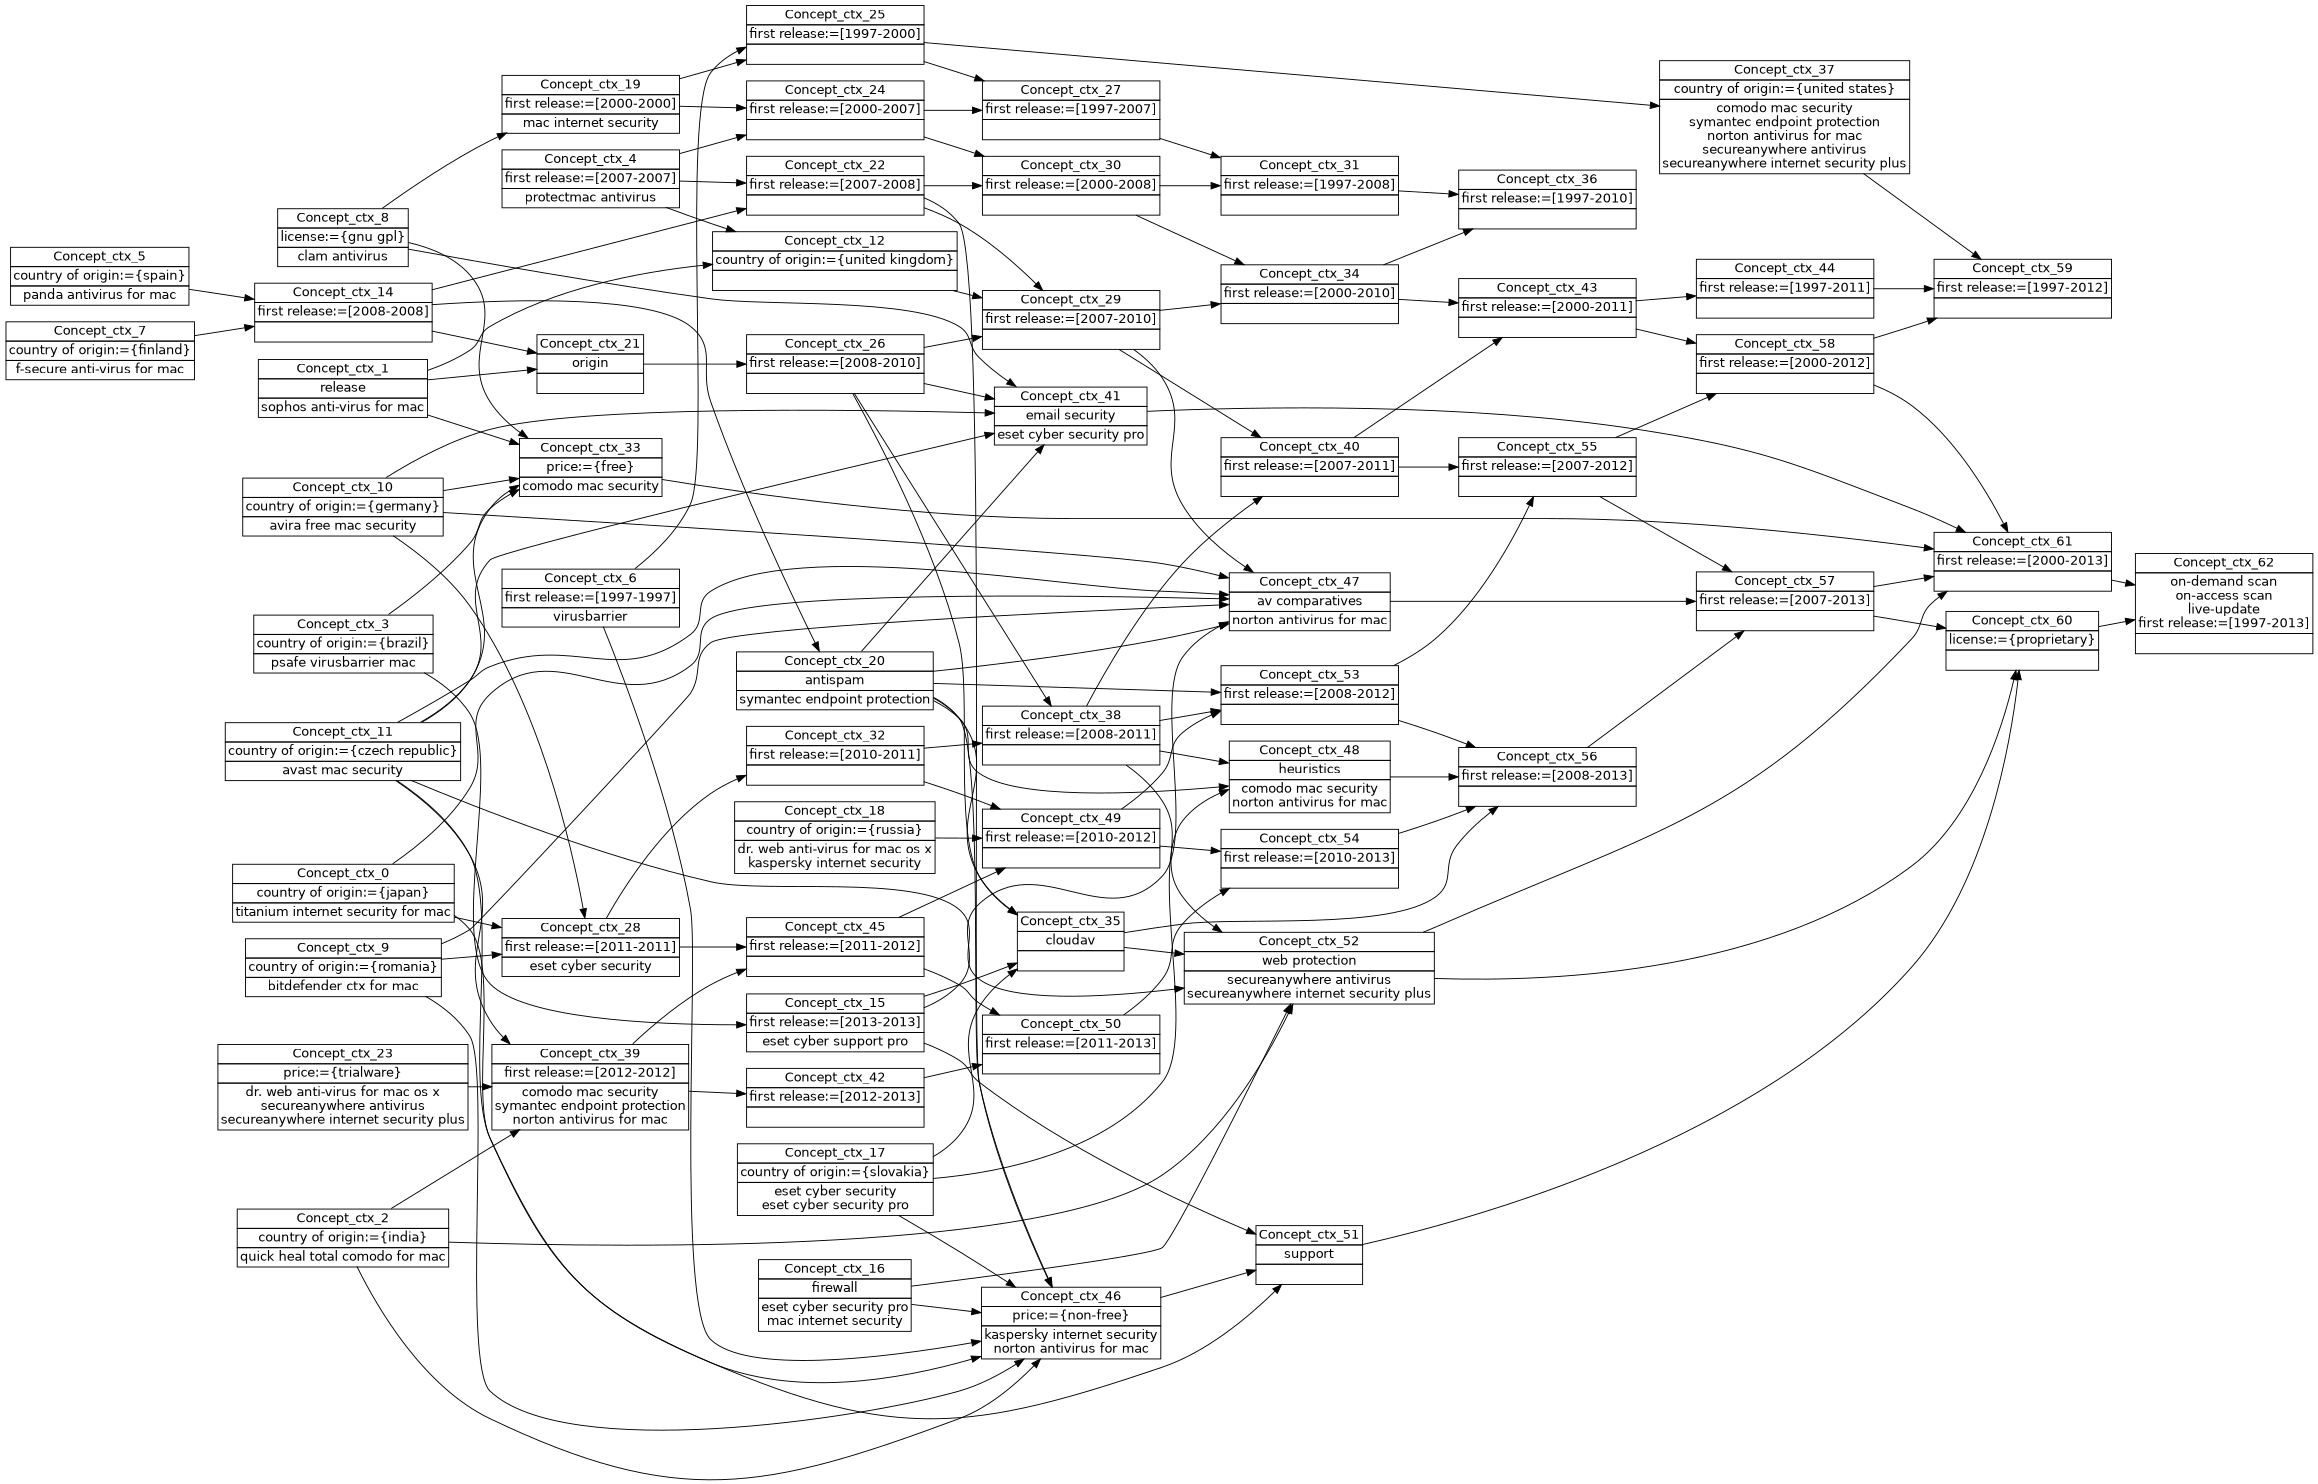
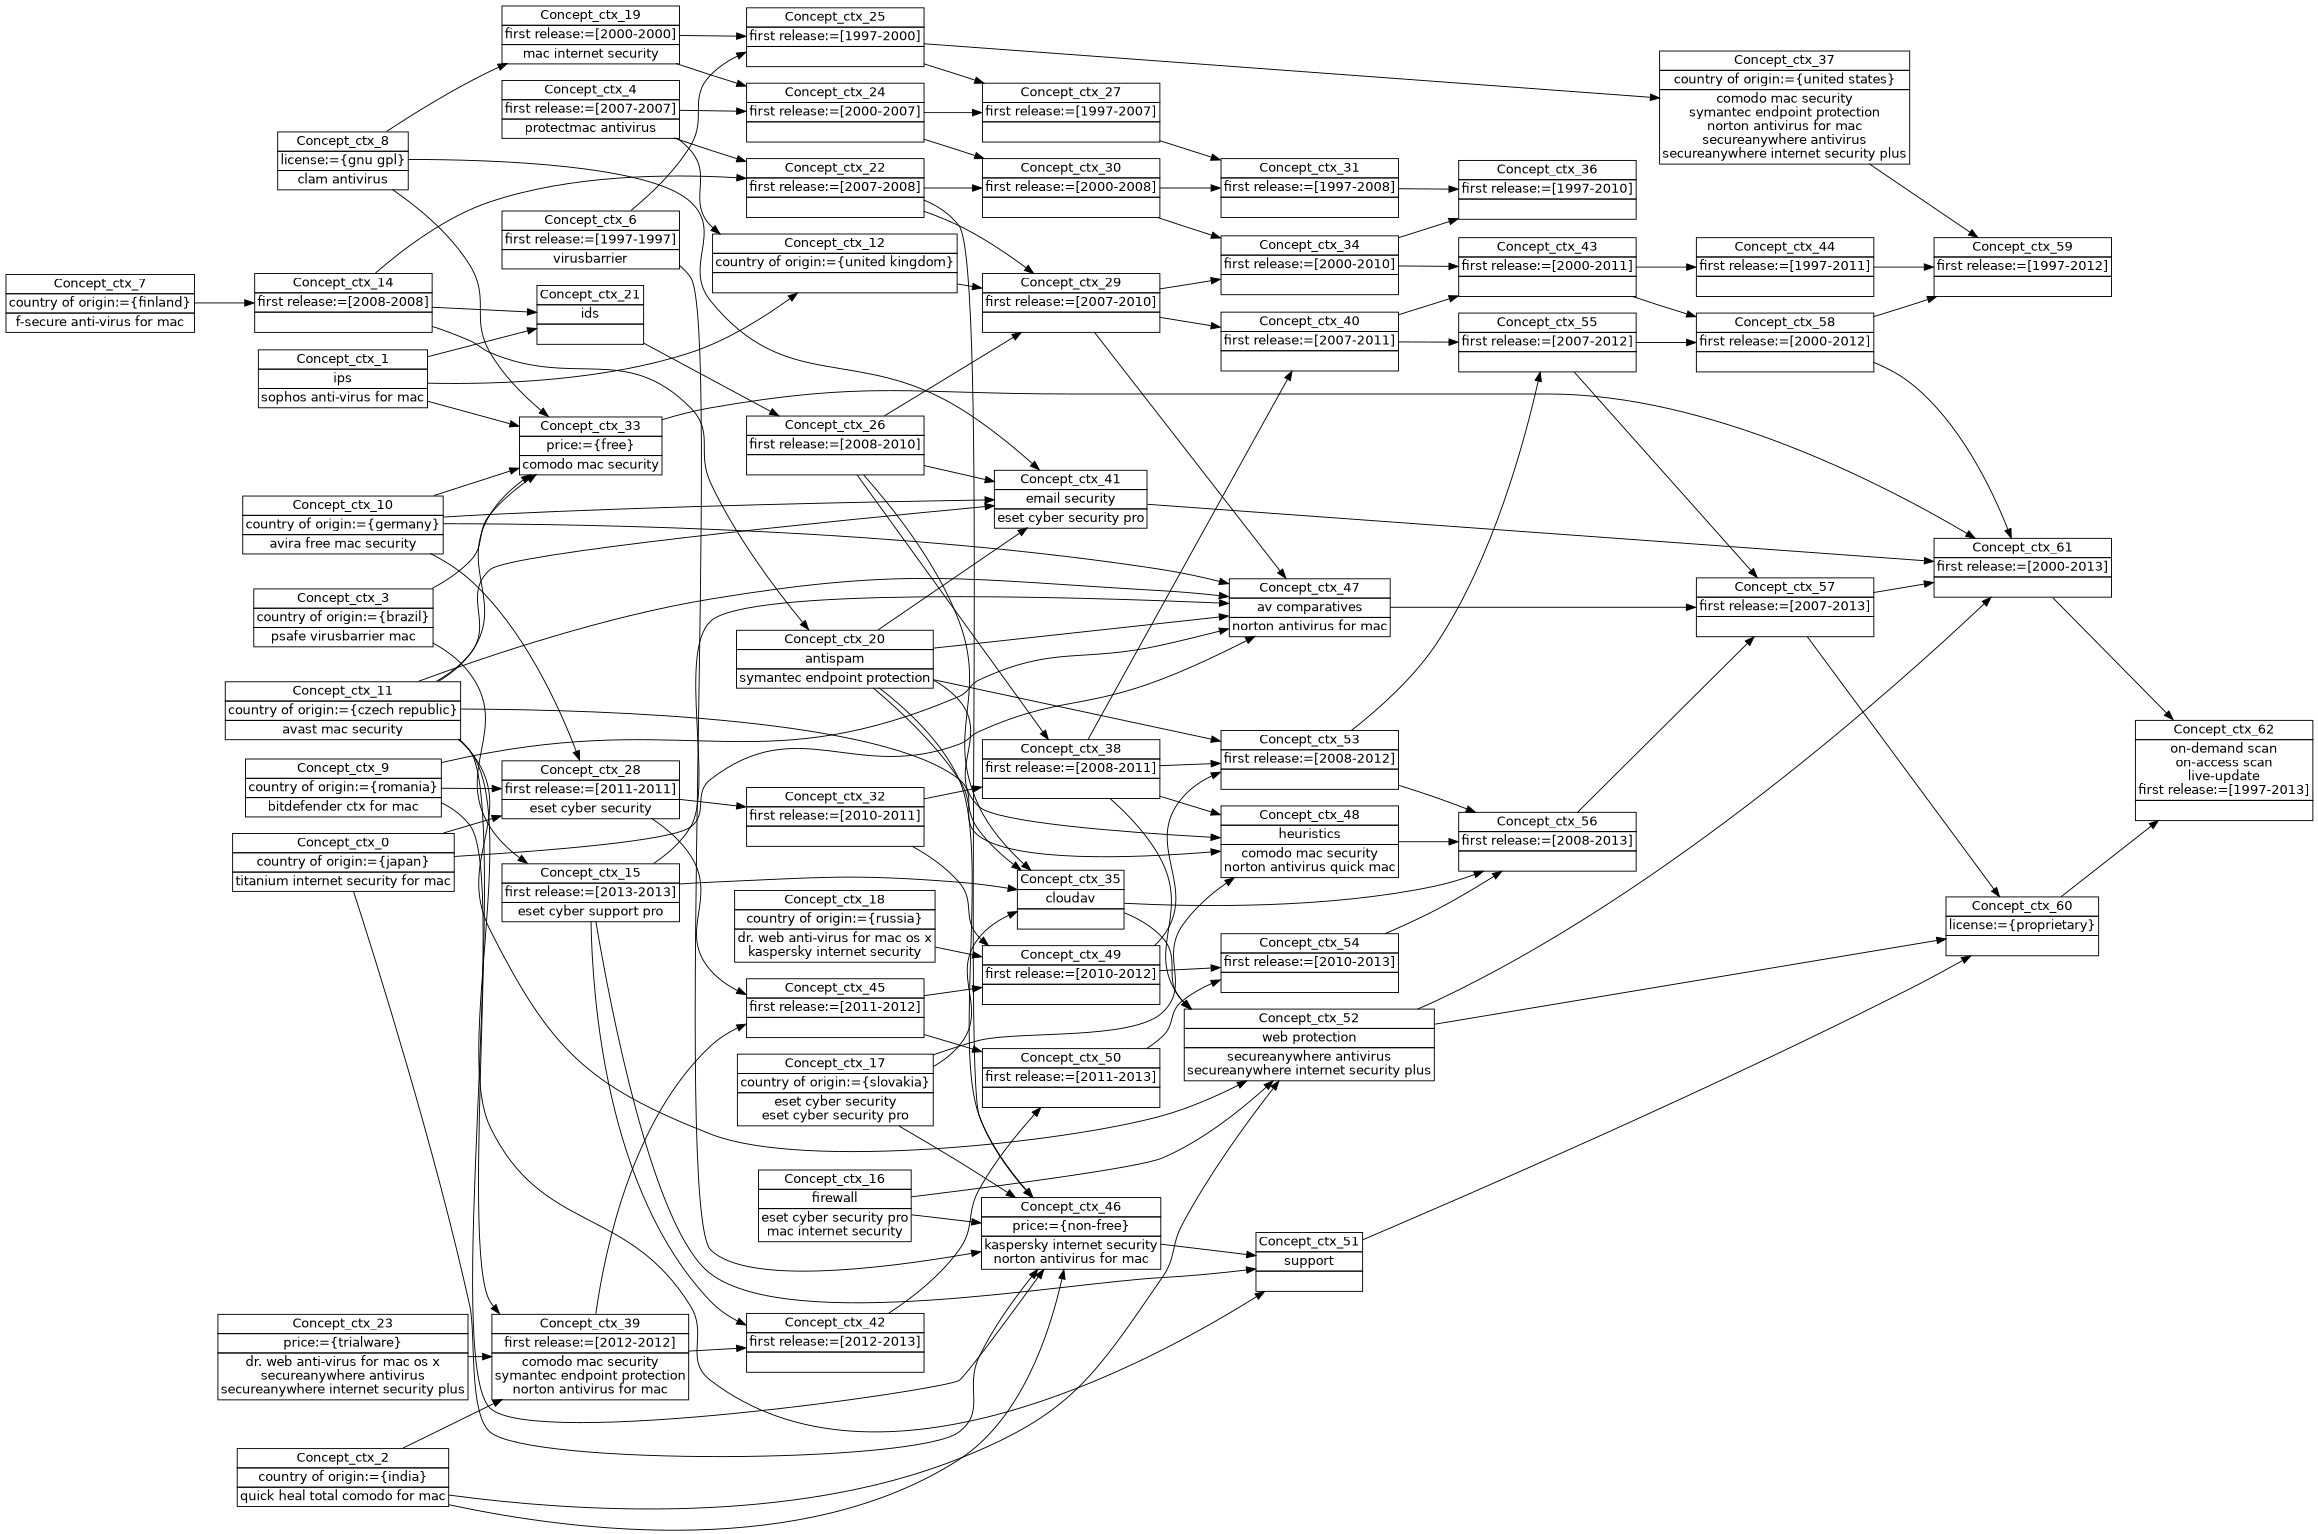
node "Concept_ctx_5": removed
node "Concept_ctx_21": text "origin" -> "ids"
node "Concept_ctx_1": text "release" -> "ips"
edge "Concept_ctx_11" -> "Concept_ctx_48": added
node "Concept_ctx_48": text "norton antivirus for mac" -> "norton antivirus quick mac"
edge "Concept_ctx_15" -> "Concept_ctx_42": added
